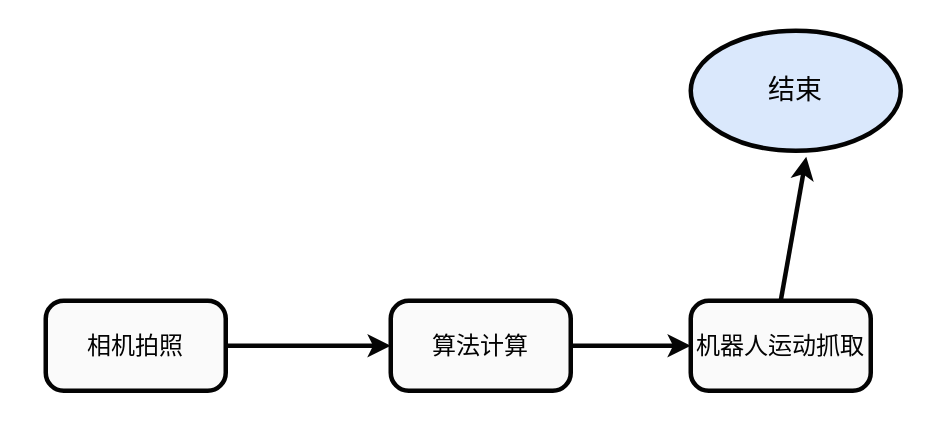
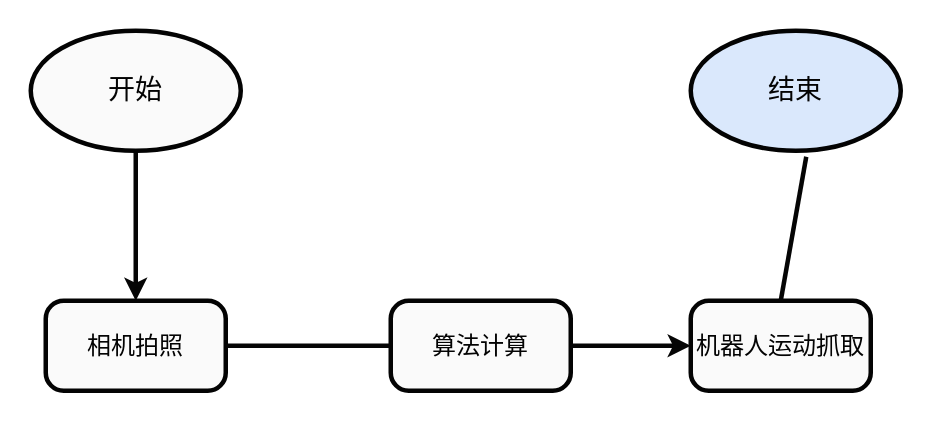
node "开始": added
edge "机器人运动抓取" -> "结束": arrowhead classic -> none
edge "开始" -> "相机拍照": added
edge "相机拍照" -> "算法计算": arrowhead classic -> none
